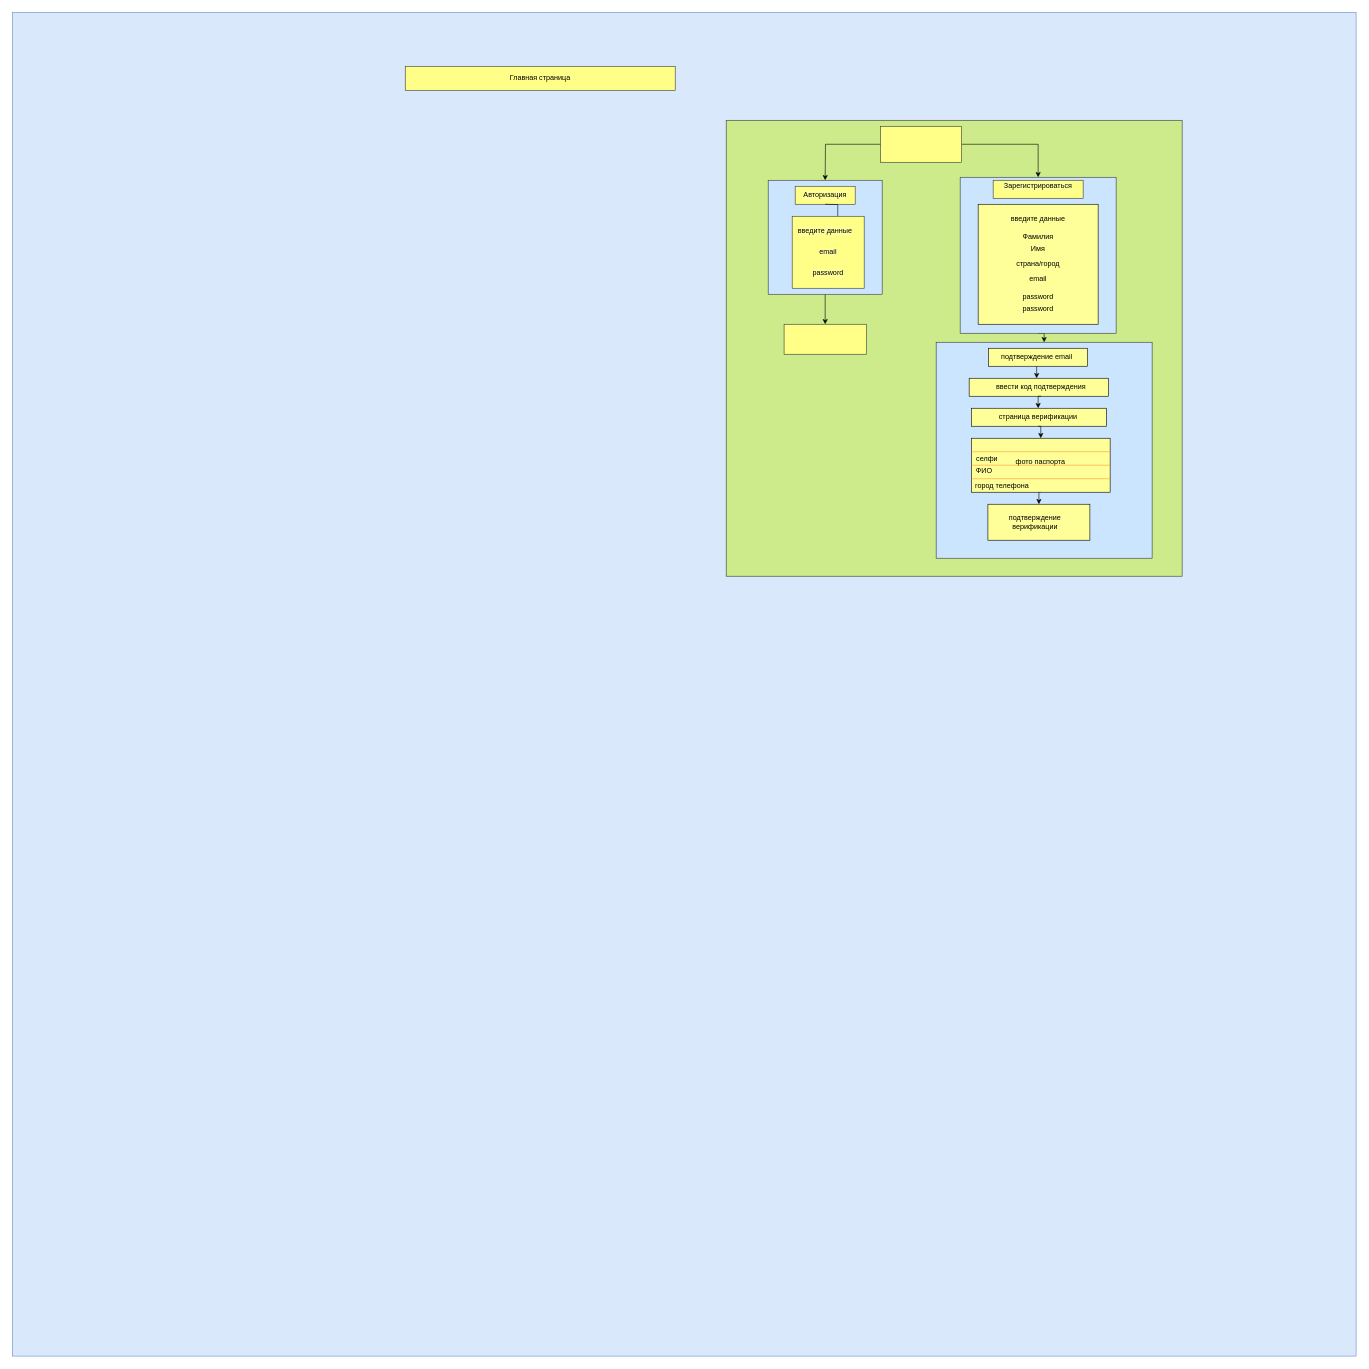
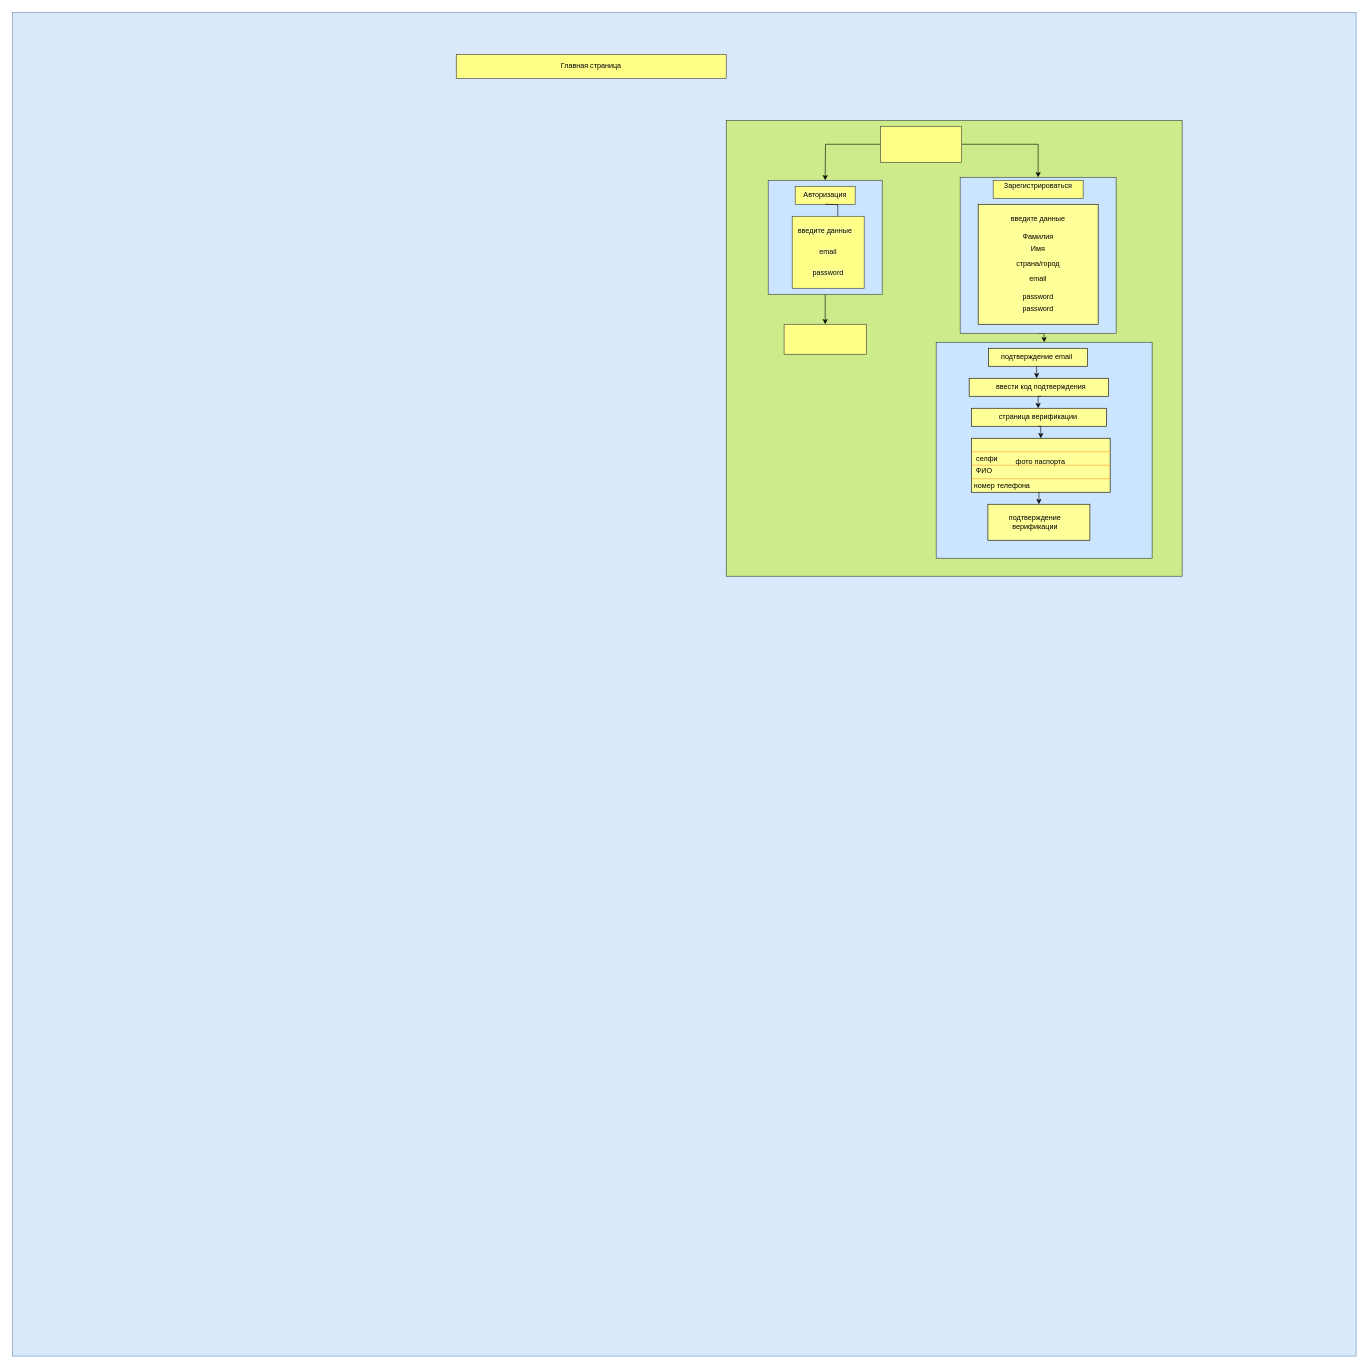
node "Главная страница": moved (540, 78) -> (591, 66)
node "город телефона": label "город телефона" -> "номер телефона"
